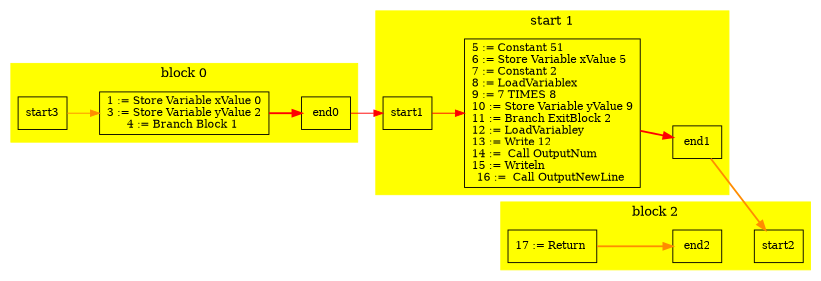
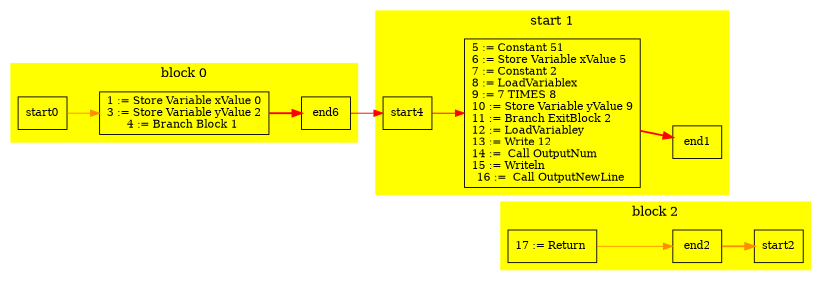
node "start3": label "start3" -> "start0"
node "end0": label "end0" -> "end6"
node "start1": label "start1" -> "start4"
edge "end1" -> "start2": now "end2" -> "start2"
edge "17 := Return" -> "end2": style bold -> solid
